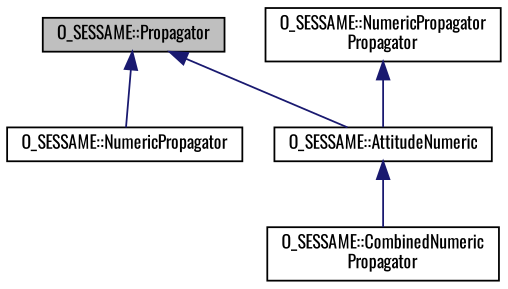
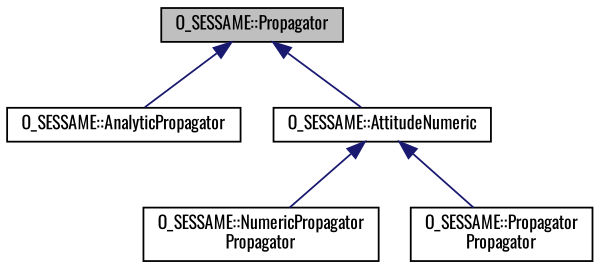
edge "O_SESSAME::AttitudeNumeric" -> "O_SESSAME::NumericPropagator Propagator": reversed
node "O_SESSAME::NumericPropagator": label "O_SESSAME::NumericPropagator" -> "O_SESSAME::AnalyticPropagator"
node "O_SESSAME::CombinedNumeric Propagator": label "O_SESSAME::CombinedNumeric Propagator" -> "O_SESSAME::Propagator Propagator"
